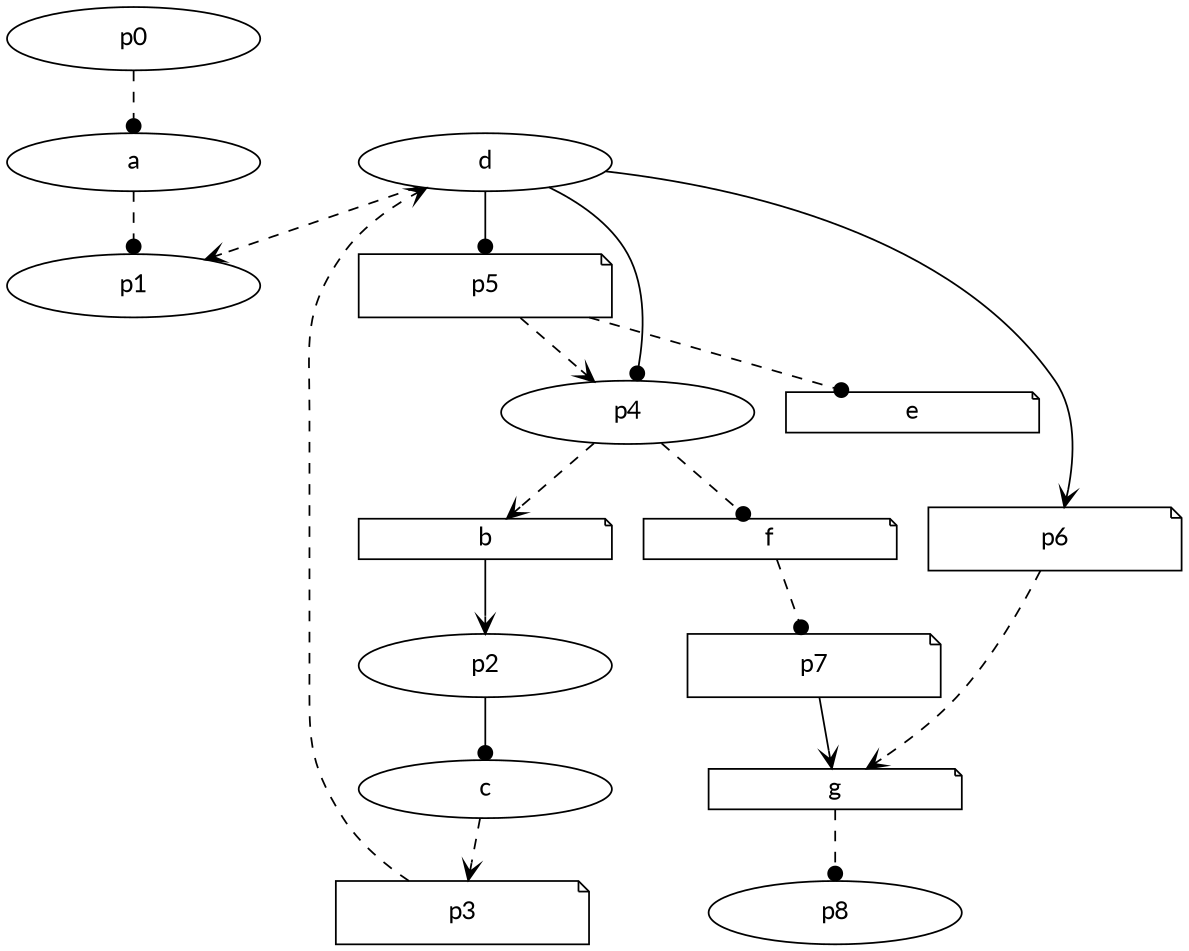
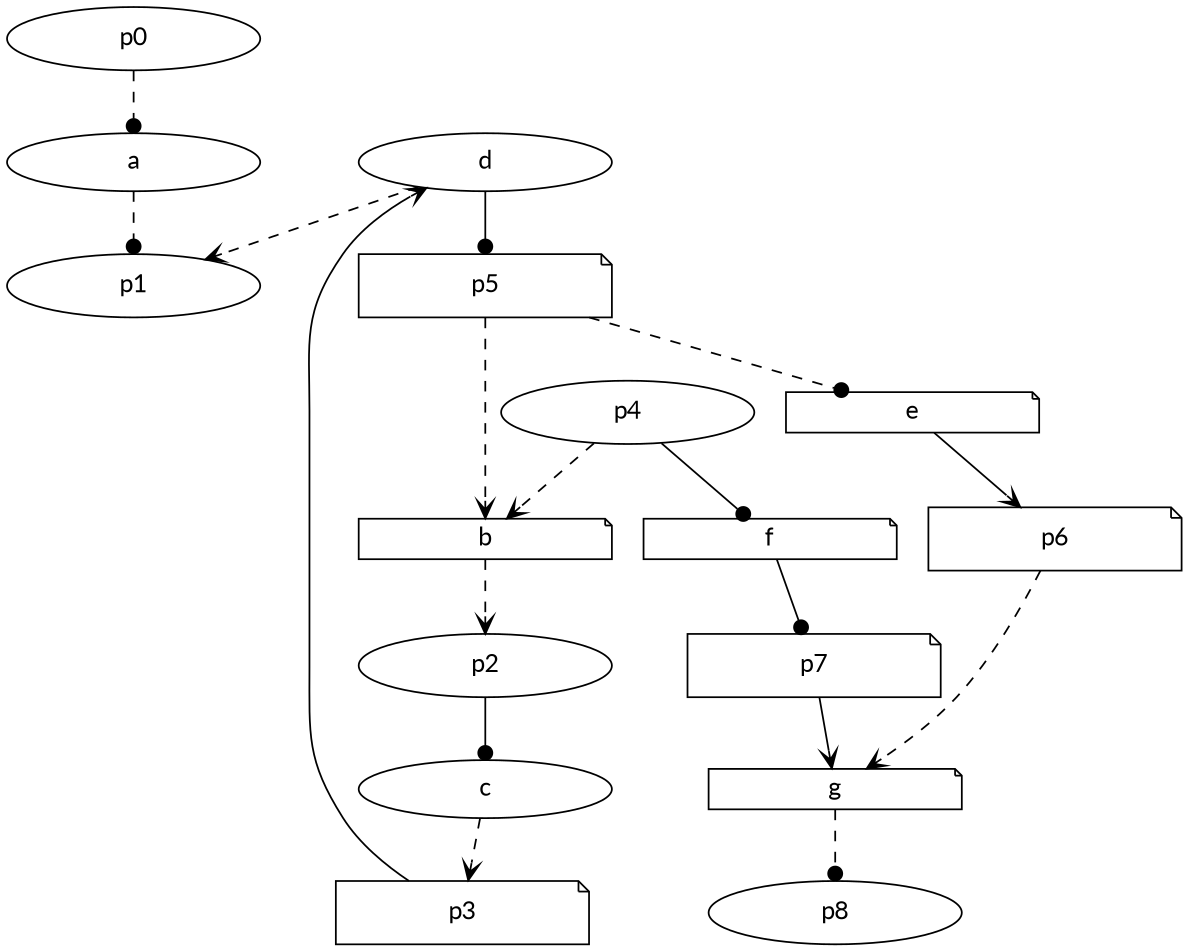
edge "d" -> "p6": now "e" -> "p6"
edge "d" -> "p4": removed
edge "p5" -> "p4": now "p5" -> "b"
edge "p4" -> "f": style dashed -> solid
edge "p3" -> "d": style dashed -> solid
edge "b" -> "p2": style solid -> dashed
edge "f" -> "p7": style dashed -> solid
